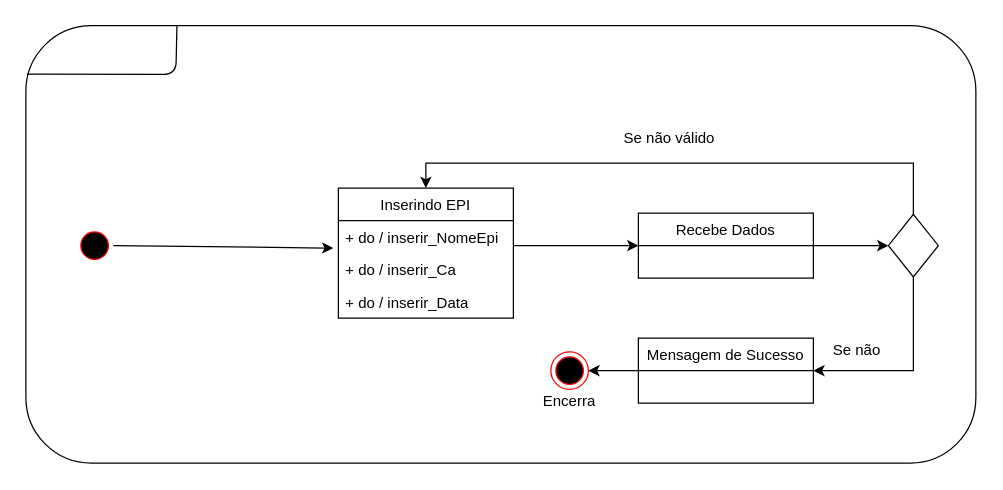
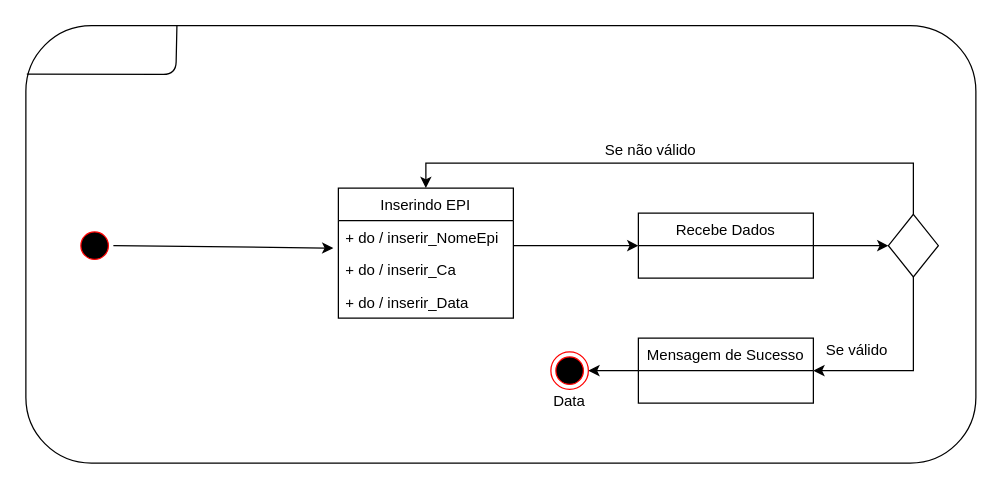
node "Se não válido": moved (669, 138) -> (651, 151)
node "Se não": label "Se não" -> "Se válido"
node "Encerra": label "Encerra" -> "Data"
